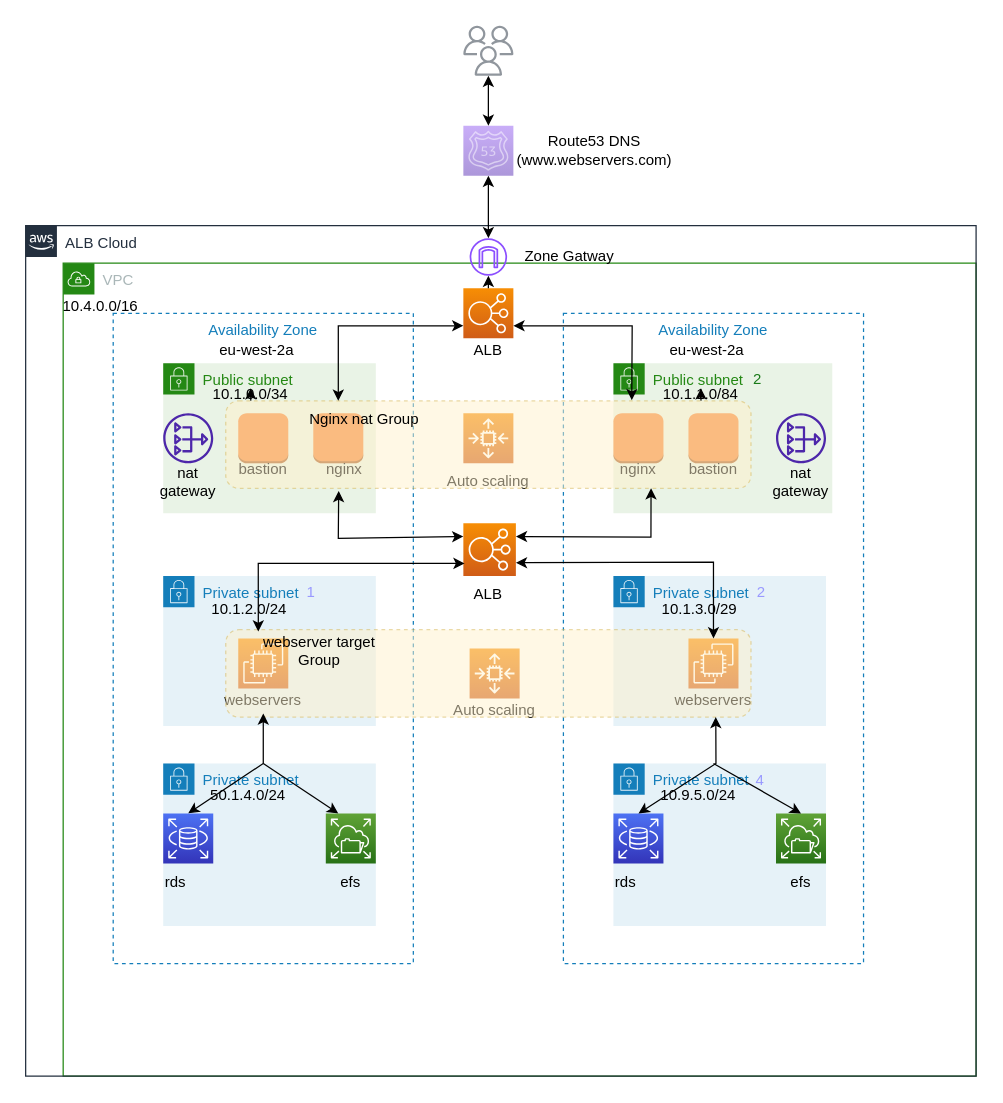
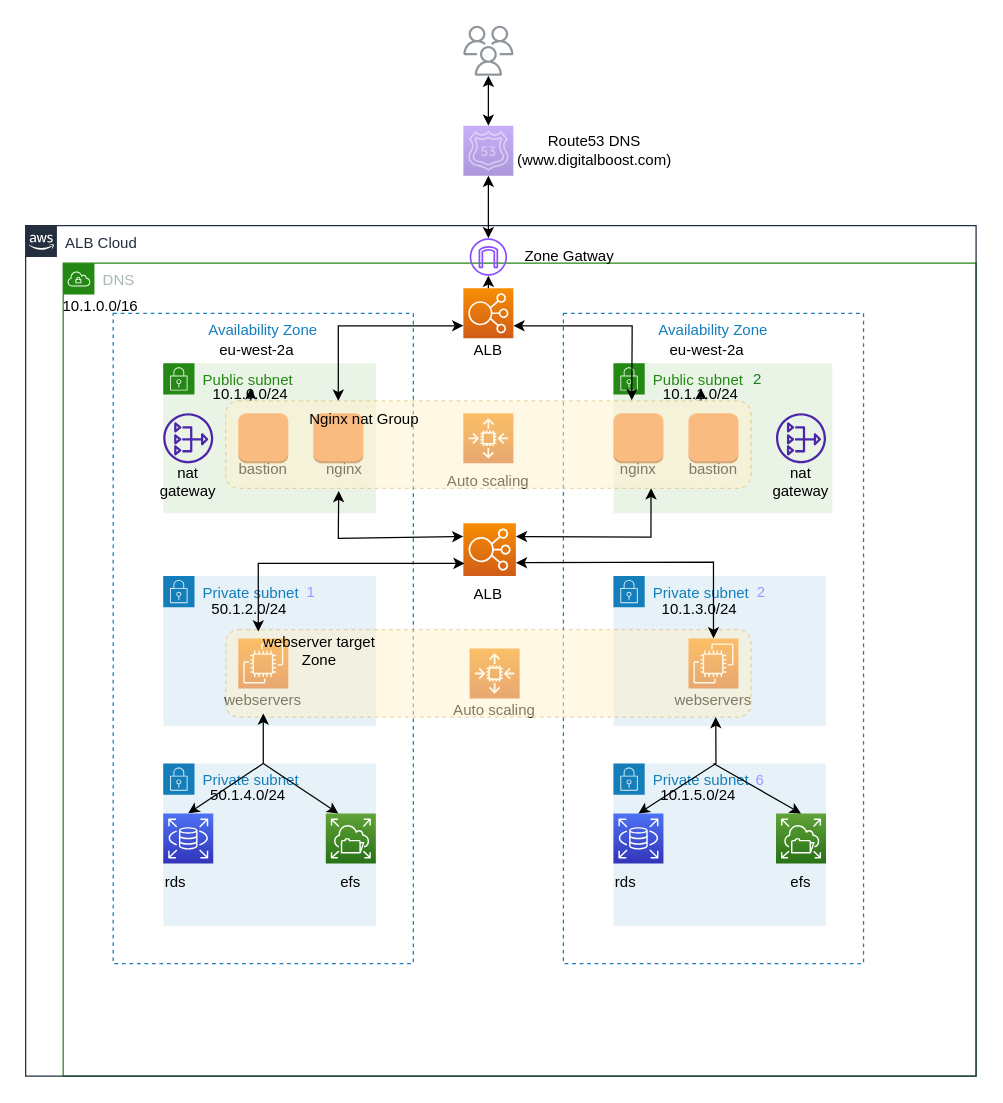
node "Route53 DNS (www.webservers.com)": label "Route53 DNS (www.webservers.com)" -> "Route53 DNS (www.digitalboost.com)"
node "VPC": label "VPC" -> "DNS"
node "10.4.0.0/16": label "10.4.0.0/16" -> "10.1.0.0/16"
node "10.1.0.0/34": label "10.1.0.0/34" -> "10.1.0.0/24"
node "10.1.1.0/84": label "10.1.1.0/84" -> "10.1.1.0/24"
node "10.1.2.0/24": label "10.1.2.0/24" -> "50.1.2.0/24"
node "10.1.3.0/29": label "10.1.3.0/29" -> "10.1.3.0/24"
node "webserver target Group": label "webserver target Group" -> "webserver target Zone"
node "4": label "4" -> "6"
node "10.9.5.0/24": label "10.9.5.0/24" -> "10.1.5.0/24"
